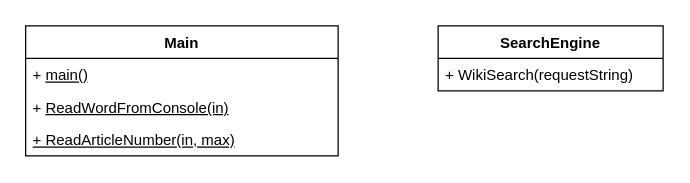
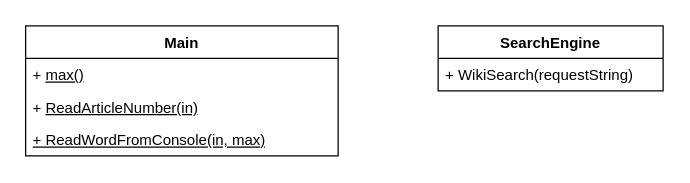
node "+ main()": label "+ main()" -> "+ max()"
node "+ ReadWordFromConsole(in)": label "+ ReadWordFromConsole(in)" -> "+ ReadArticleNumber(in)"
node "+ ReadArticleNumber(in, max)": label "+ ReadArticleNumber(in, max)" -> "+ ReadWordFromConsole(in, max)"
